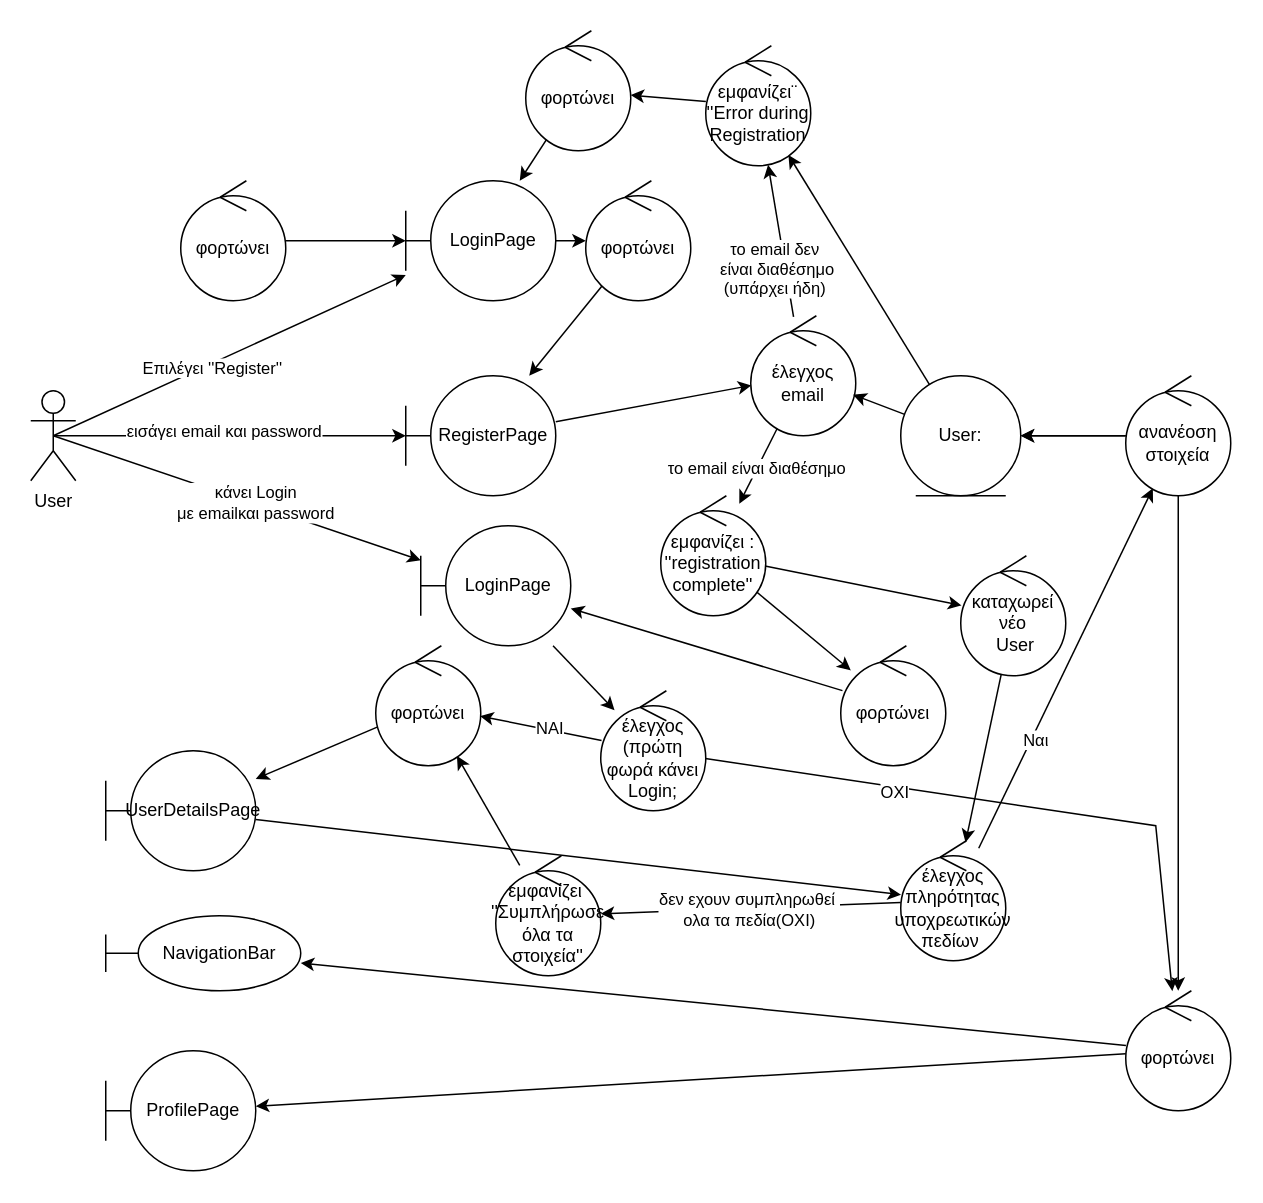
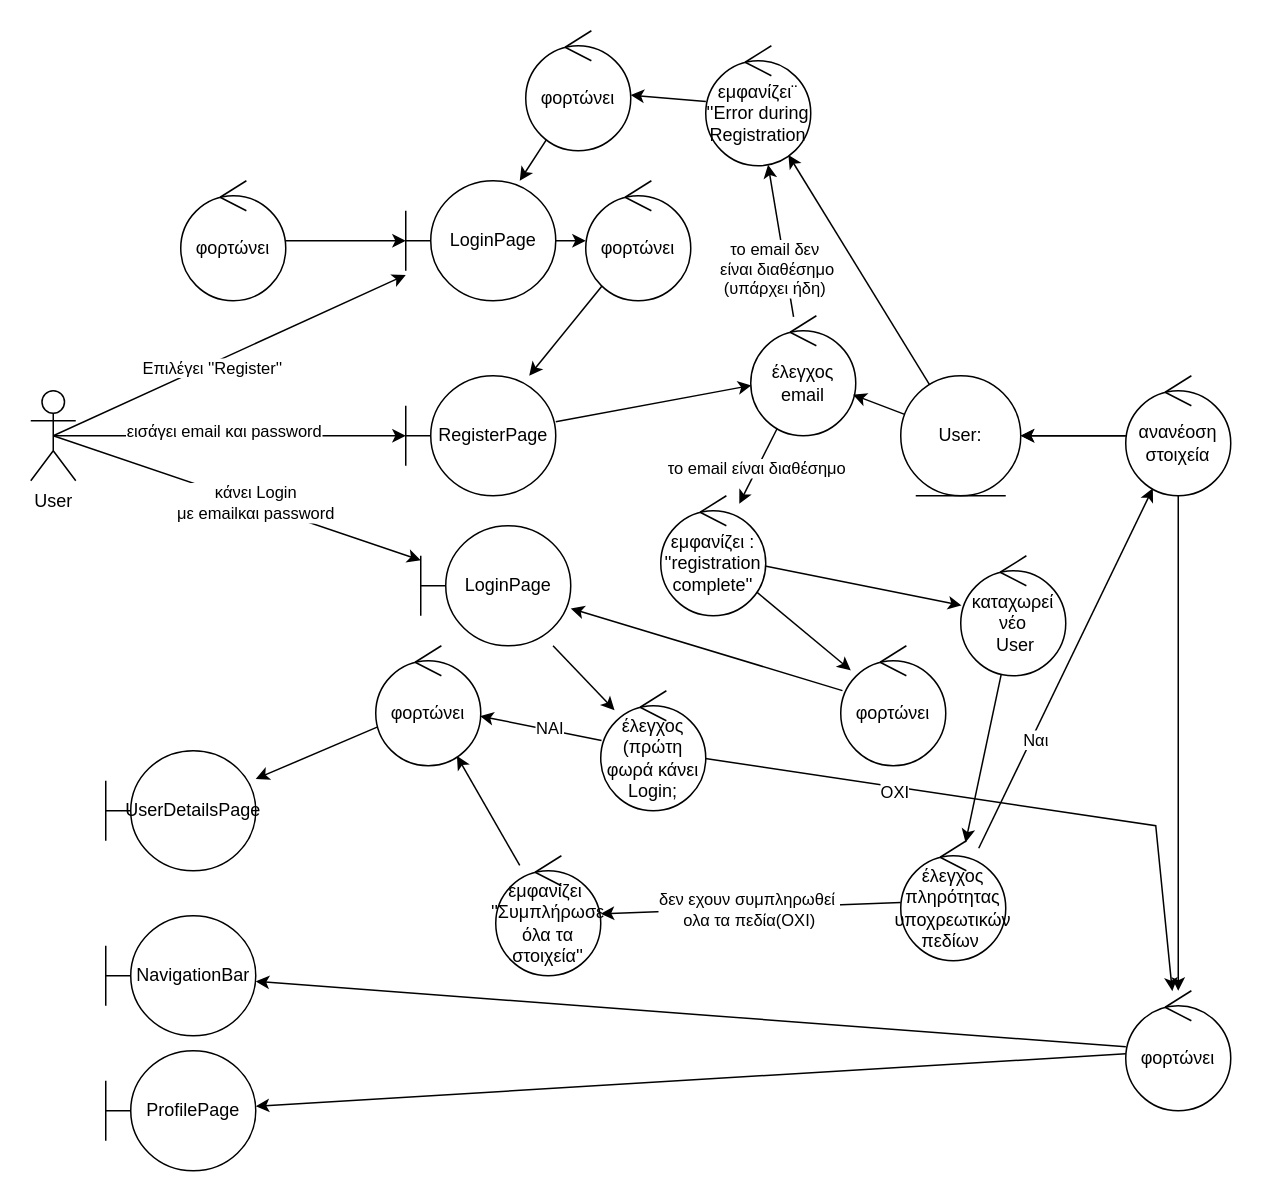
edge "UserDetailsPage" -> "έλεγχος πληρότητας υποχρεωτικών πεδίων": removed
node "NavigationBar": size 195x75 -> 150x120
